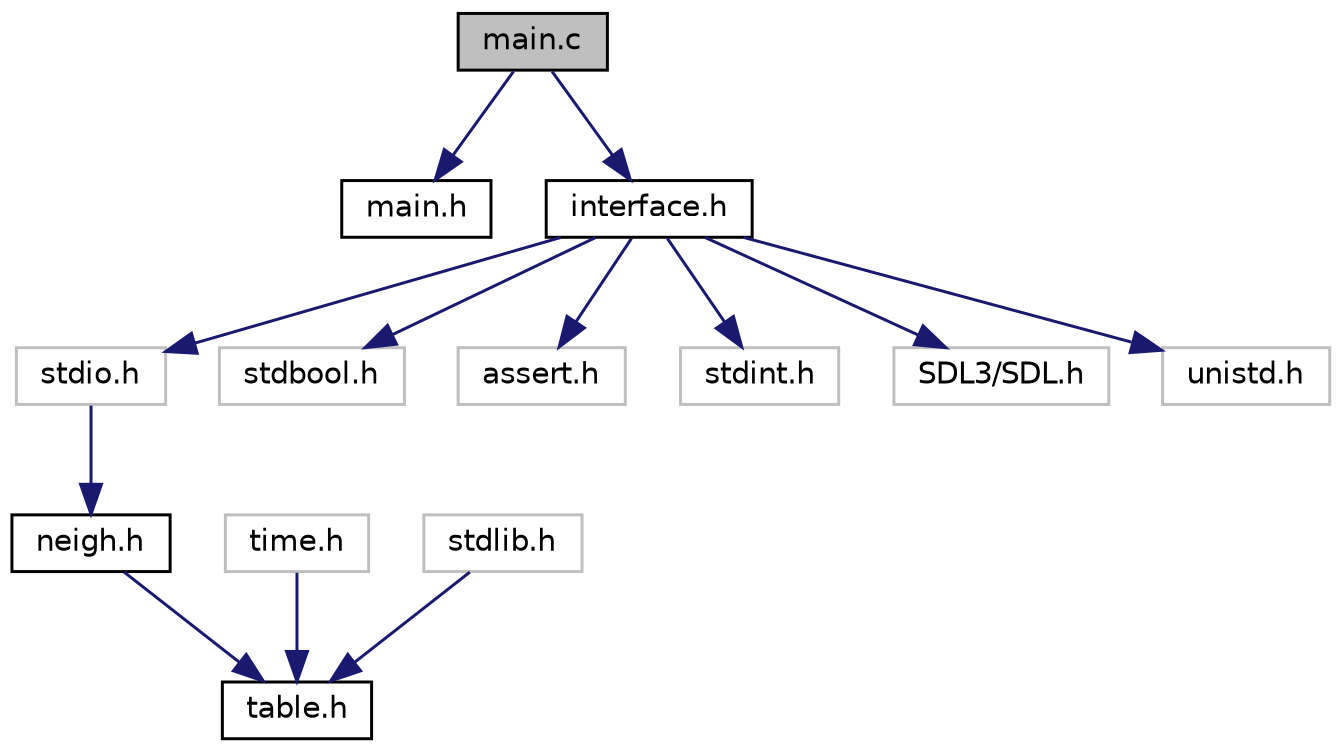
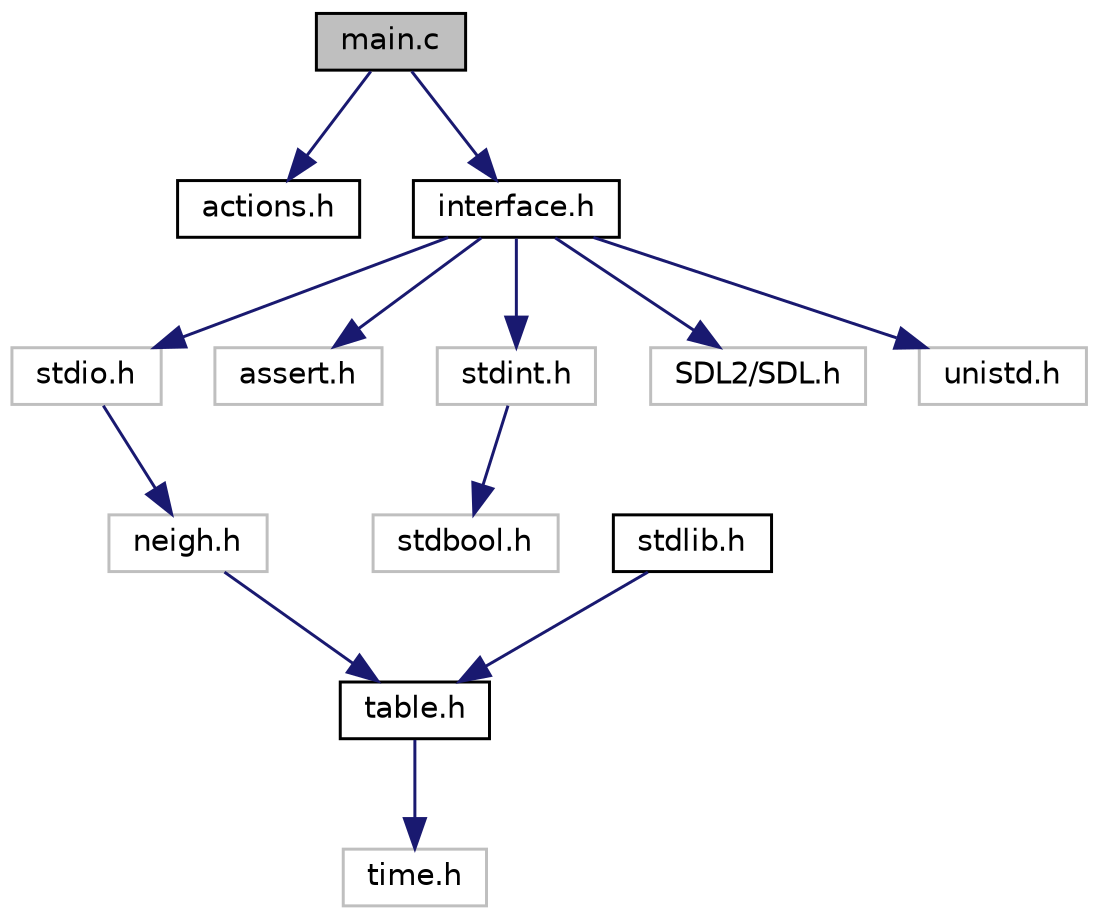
node "main.h": label "main.h" -> "actions.h"
edge "interface.h" -> "stdbool.h": now "stdint.h" -> "stdbool.h"
node "SDL3/SDL.h": label "SDL3/SDL.h" -> "SDL2/SDL.h"
node "neigh.h": color black -> grey75
node "stdlib.h": color grey75 -> black
edge "time.h" -> "table.h": reversed
